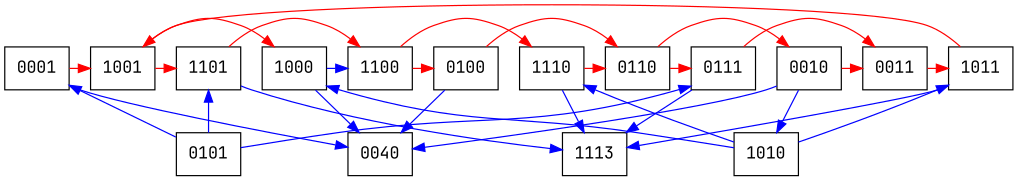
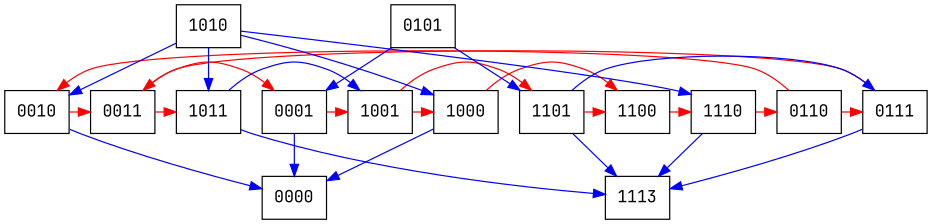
edge "1011" -> "1001": color red -> blue
edge "0011" -> "0001": added
edge "1000" -> "1100": color blue -> red
node "0100": removed
edge "0010" -> "1010": reversed
edge "0101" -> "0111": now "1101" -> "0111"
node "0040": label "0040" -> "0000"
